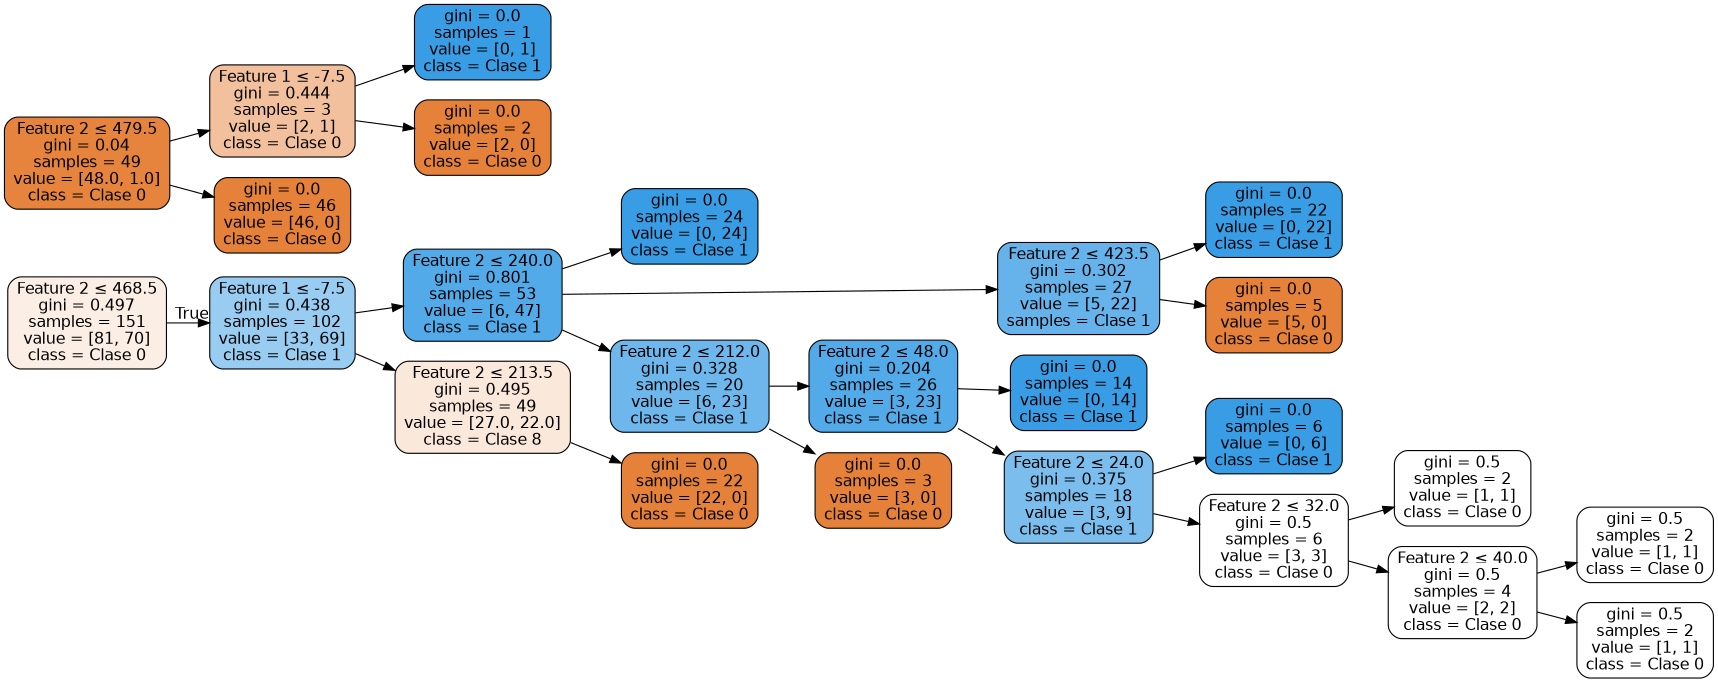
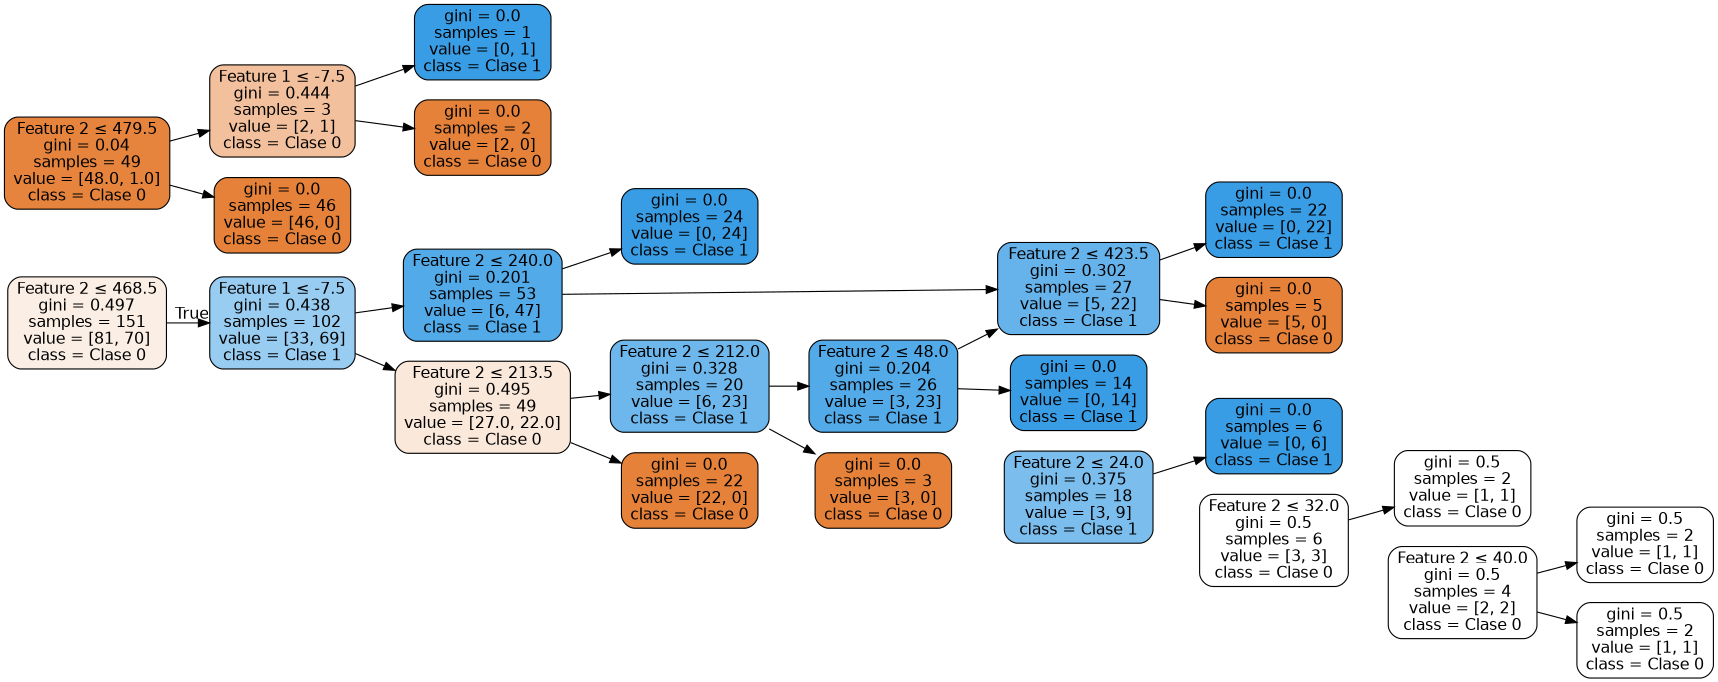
node "Feature 2 ≤ 240.0": text "gini = 0.801" -> "gini = 0.201"
node "Feature 2 ≤ 423.5": text "samples = Clase 1" -> "class = Clase 1"
edge "Feature 2 ≤ 240.0" -> "Feature 2 ≤ 212.0": now "Feature 2 ≤ 213.5" -> "Feature 2 ≤ 212.0"
edge "Feature 2 ≤ 48.0" -> "Feature 2 ≤ 24.0": now "Feature 2 ≤ 48.0" -> "Feature 2 ≤ 423.5"
node "Feature 2 ≤ 213.5": text "class = Clase 8" -> "class = Clase 0"
edge "Feature 2 ≤ 24.0" -> "Feature 2 ≤ 32.0": removed
edge "Feature 2 ≤ 32.0" -> "Feature 2 ≤ 40.0": removed
